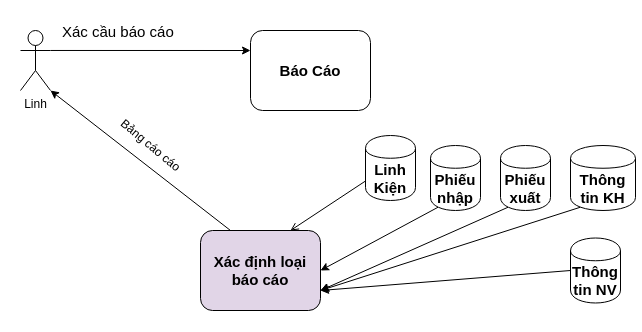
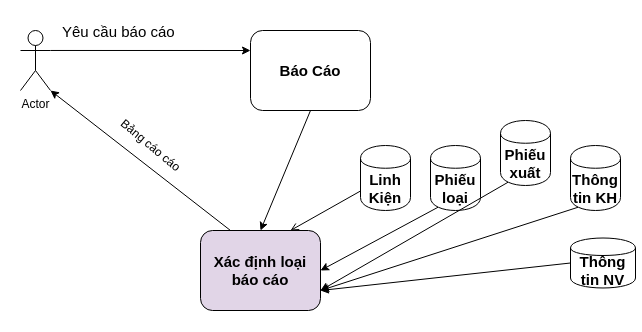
node "Xác cầu báo cáo": label "Xác cầu báo cáo" -> "Yêu cầu báo cáo"
node "Linh": label "Linh" -> "Actor"
edge "Báo Cáo" -> "Xác định loại báo cáo": added
node "Linh Kiện": moved (391, 168) -> (386, 178)
node "Phiếu xuất": moved (526, 178) -> (526, 153)
node "Thông tin KH": size 65x65 -> 50x65
node "Phiếu nhập": label "Phiếu nhập" -> "Phiếu loại"
node "Thông tin NV": size 50x65 -> 65x50
